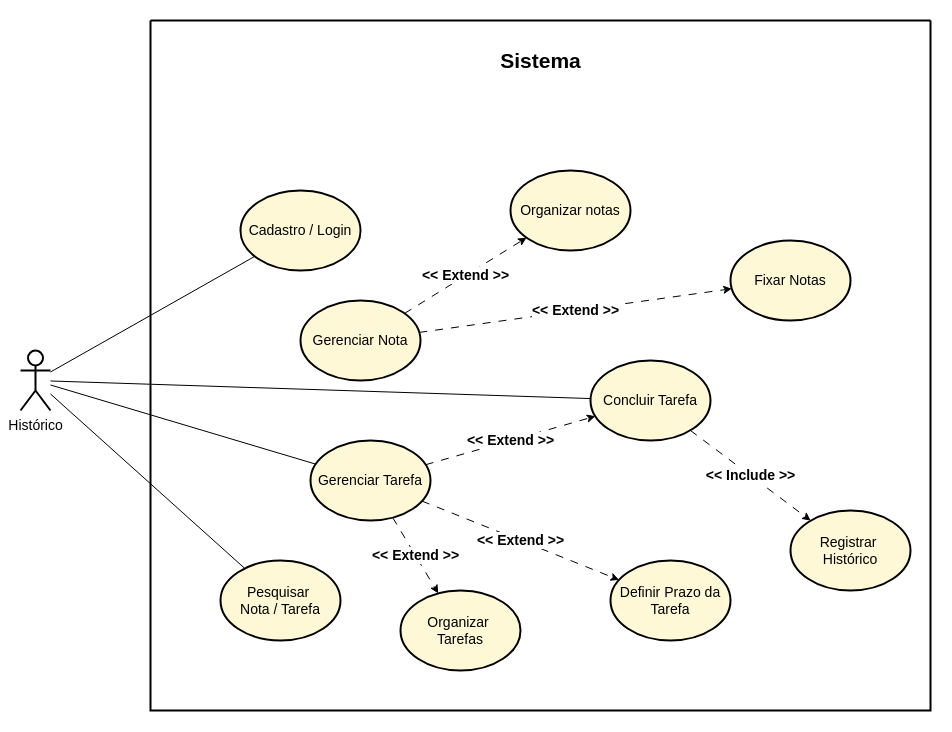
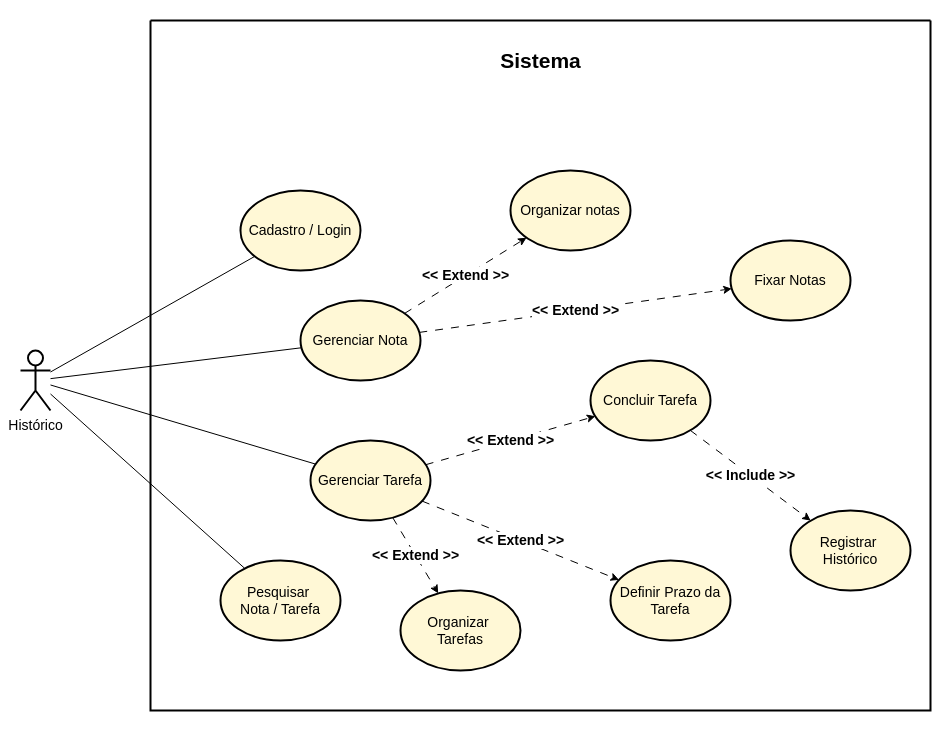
edge "Histórico" -- "Concluir Tarefa": now "Histórico" -- "Gerenciar Nota"
